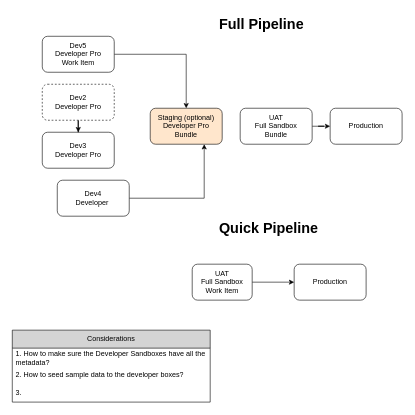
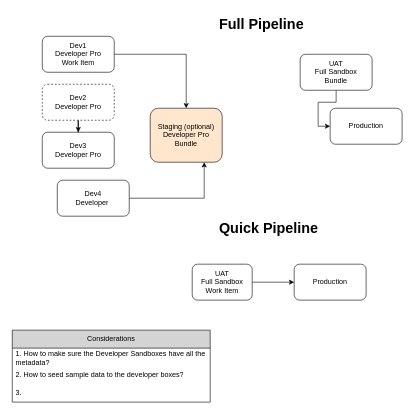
node "Dev5 Developer Pro Work Item": label "Dev5 Developer Pro Work Item" -> "Dev1 Developer Pro Work Item"
node "Staging (optional) Developer Pro Bundle": size 72x36 -> 72x54
node "UAT Full Sandbox Bundle": moved (276, 126) -> (336, 72)
